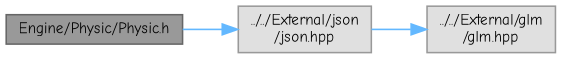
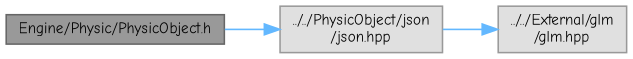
node "Engine/Physic/Physic.h": label "Engine/Physic/Physic.h" -> "Engine/Physic/PhysicObject.h"
node "../../External/json /json.hpp": label "../../External/json /json.hpp" -> "../../PhysicObject/json /json.hpp"
